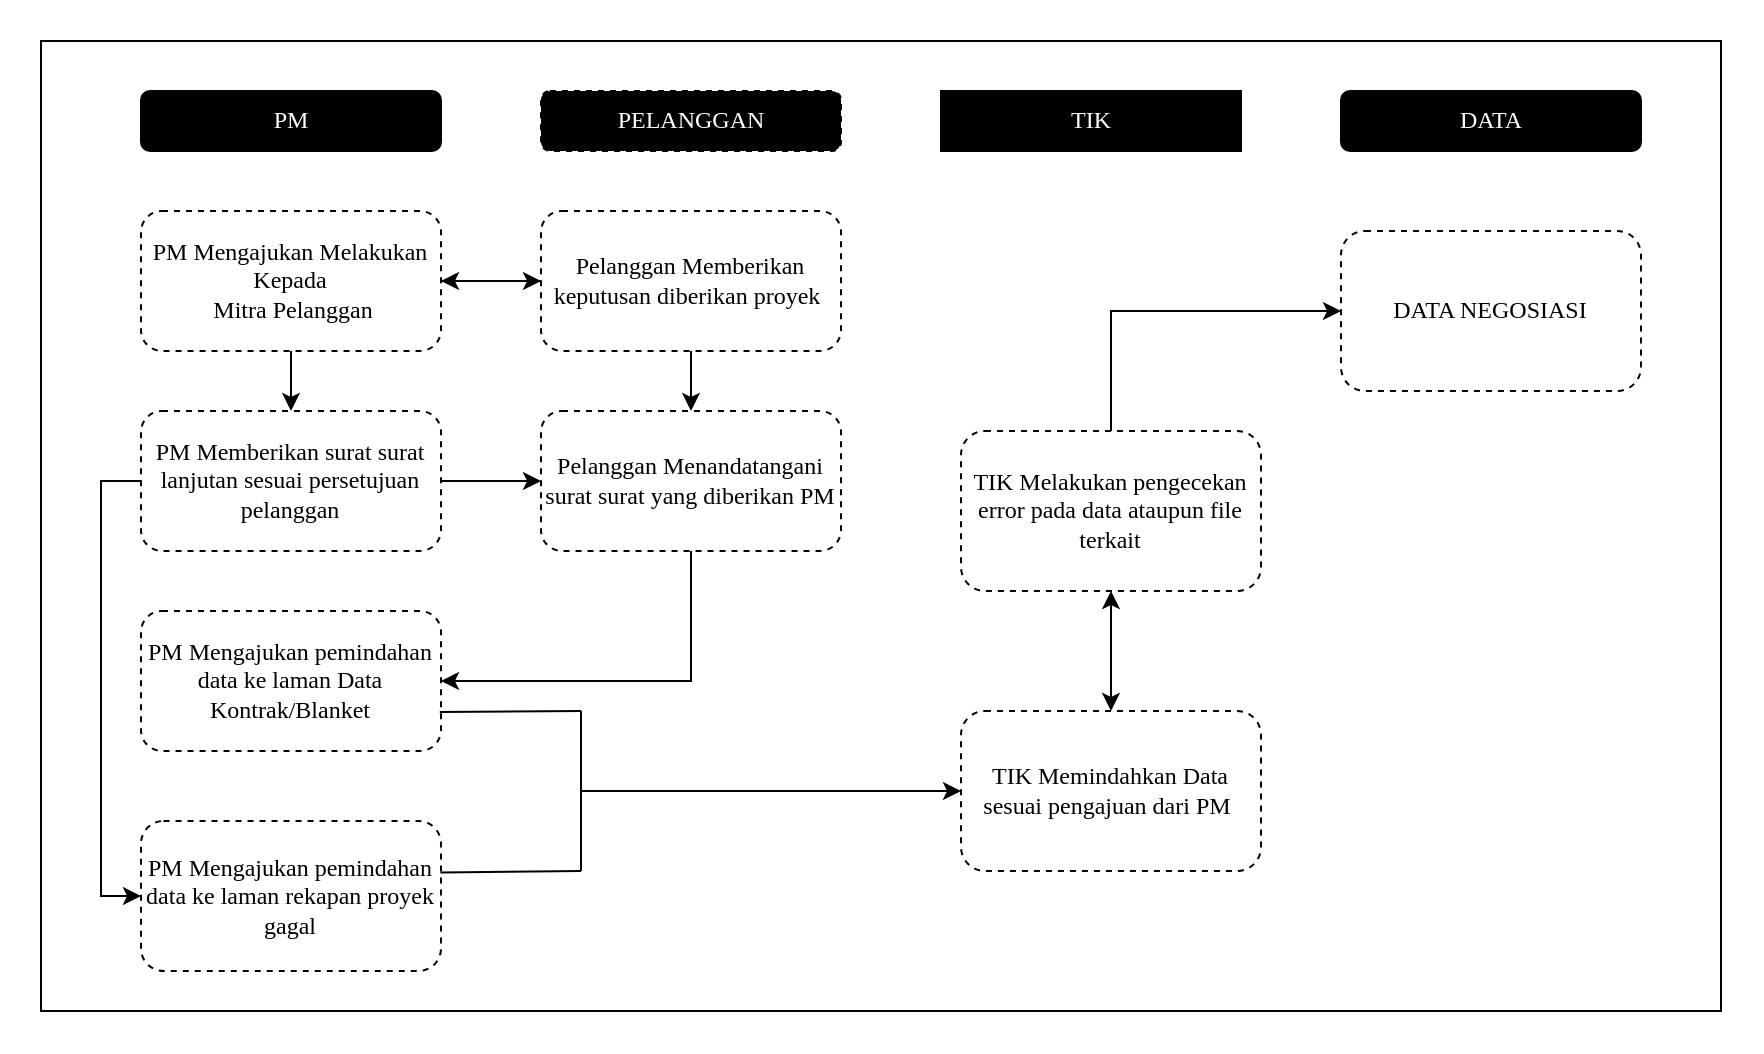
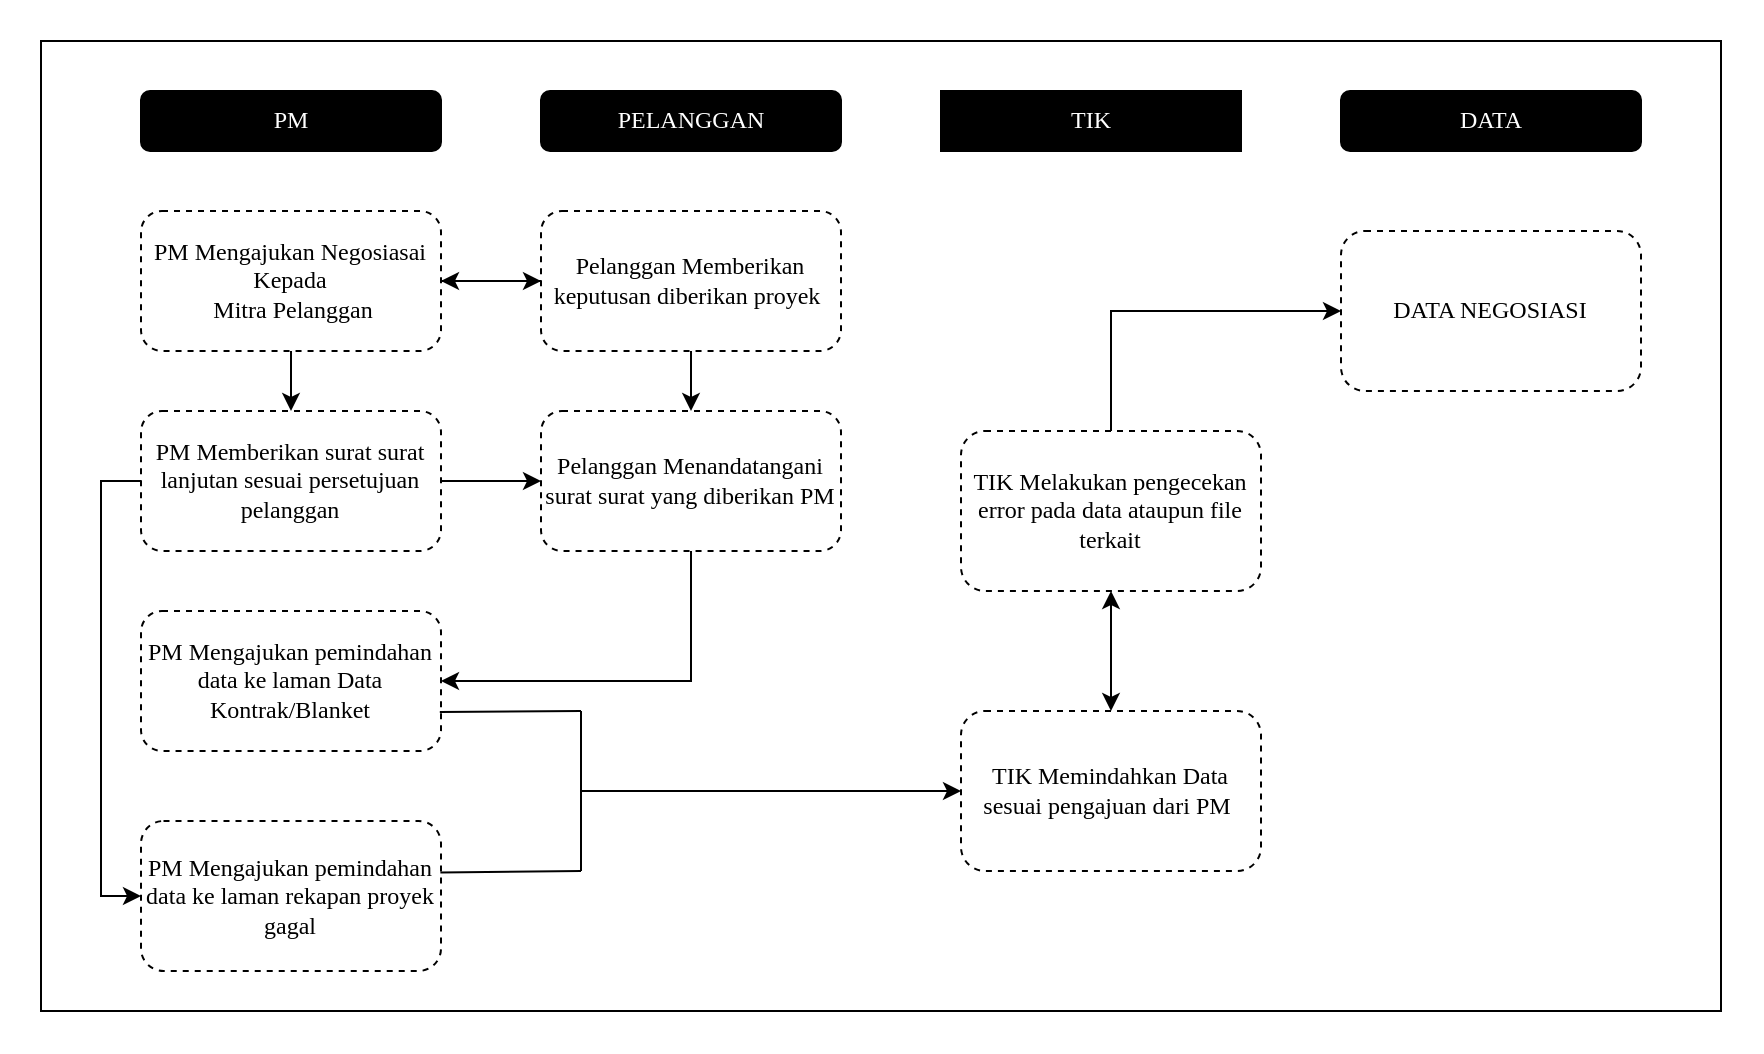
node "PELANGGAN": style dashed -> solid
node "PM Mengajukan Melakukan Kepada Mitra Pelanggan": label "PM Mengajukan Melakukan Kepada Mitra Pelanggan" -> "PM Mengajukan Negosiasai Kepada Mitra Pelanggan"
